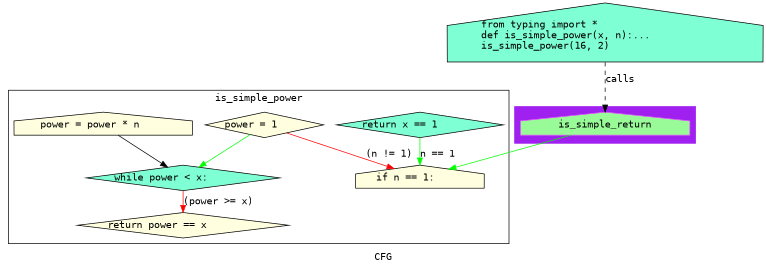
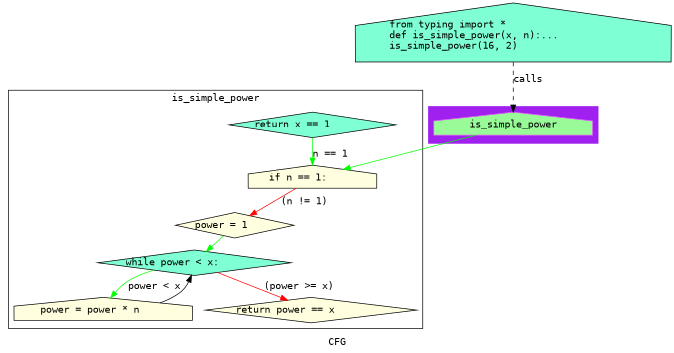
node "is_simple_return": label "is_simple_return" -> "is_simple_power"
edge "power = 1" -> "if n == 1:": reversed
edge "while power < x:" -> "power = power * n": added, label "power < x"
